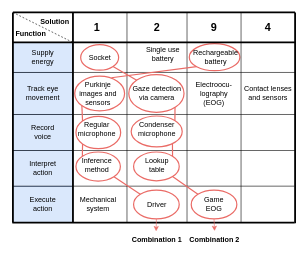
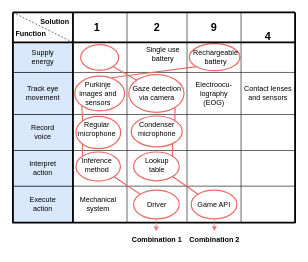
node "4": moved (268, 27) -> (268, 36)
node "Socket": removed
node "Game EOG": label "Game EOG" -> "Game API"
